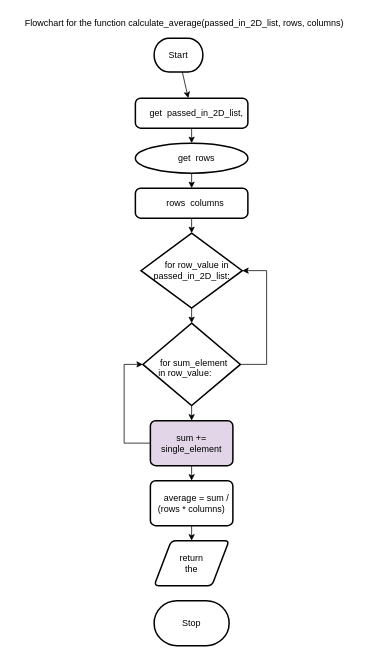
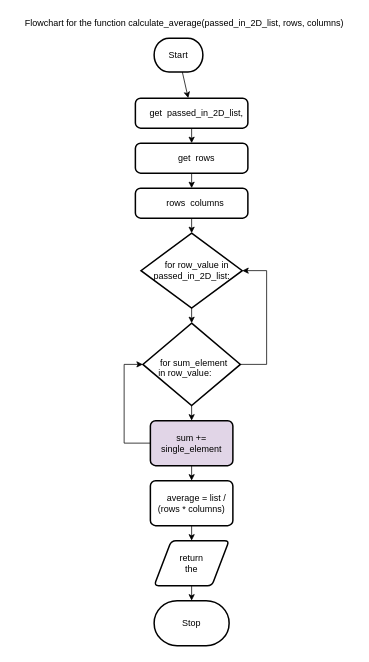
node "get rows": shape ellipse -> rounded rectangle
node "average = sum / (rows * columns)": label "average = sum / (rows * columns)" -> "average = list / (rows * columns)"
edge "return the" -> "Stop": added
